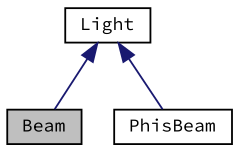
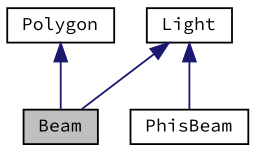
node "Polygon": added
